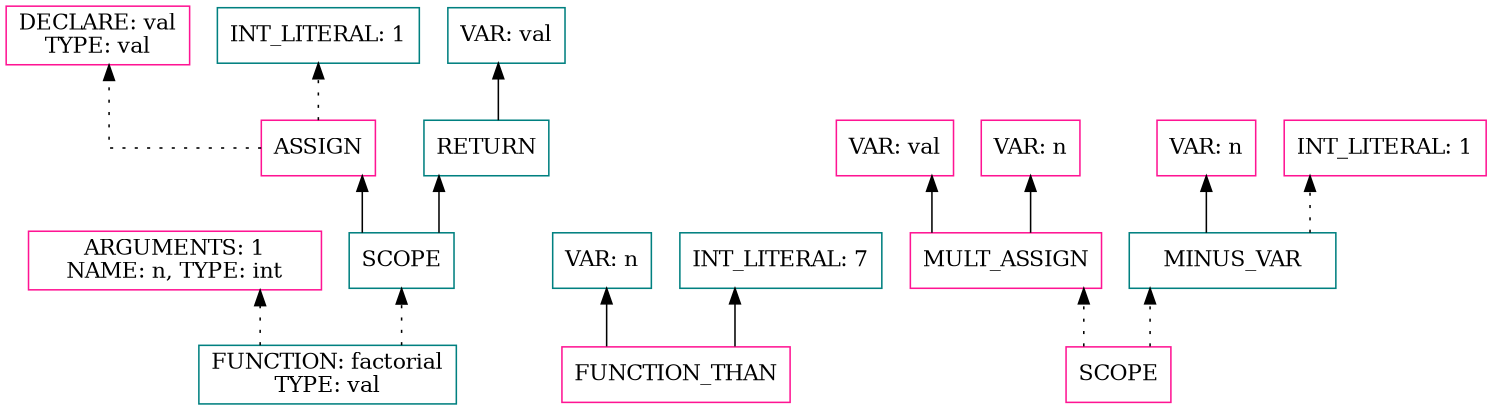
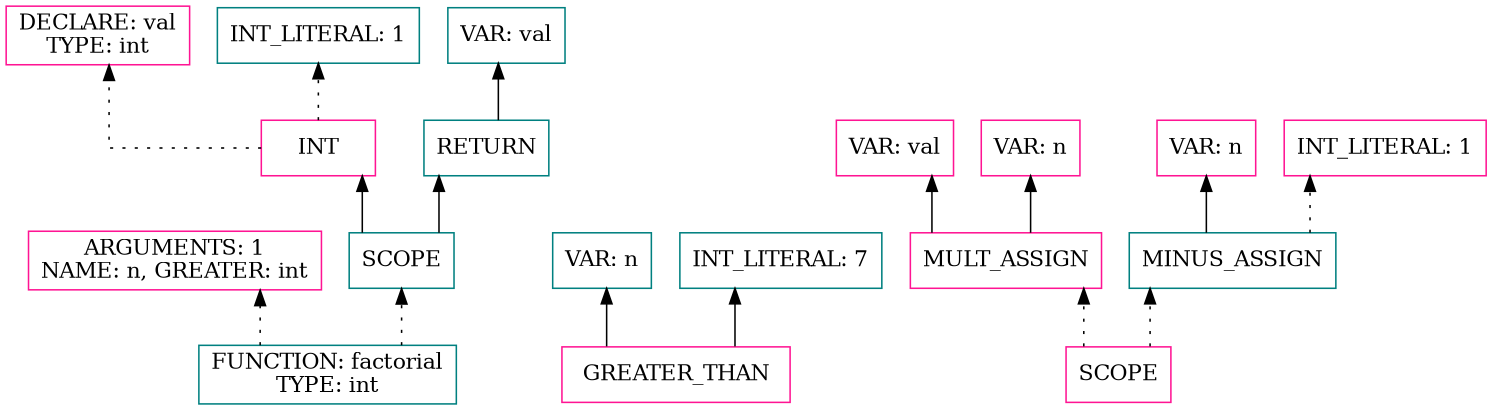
node "DECLARE: val TYPE: val": label "DECLARE: val TYPE: val" -> "DECLARE: val TYPE: int"
node "ASSIGN": label "ASSIGN" -> "INT"
node "ARGUMENTS: 1 NAME: n, TYPE: int": label "ARGUMENTS: 1 NAME: n, TYPE: int" -> "ARGUMENTS: 1 NAME: n, GREATER: int"
node "MINUS_VAR": label "MINUS_VAR" -> "MINUS_ASSIGN"
node "FUNCTION: factorial TYPE: val": label "FUNCTION: factorial TYPE: val" -> "FUNCTION: factorial TYPE: int"
node "FUNCTION_THAN": label "FUNCTION_THAN" -> "GREATER_THAN"
